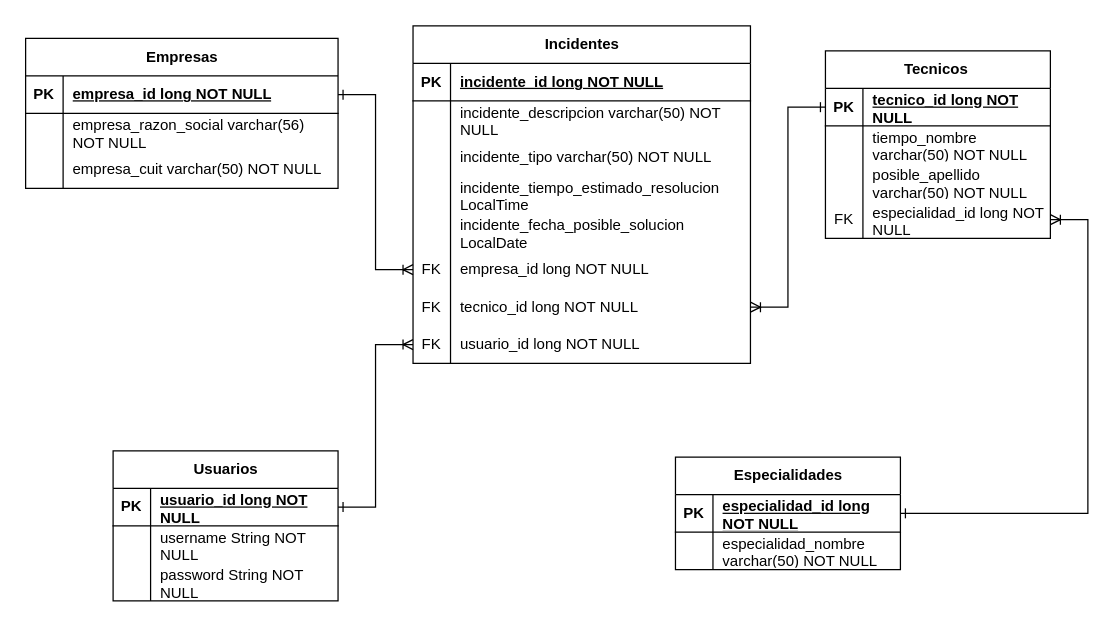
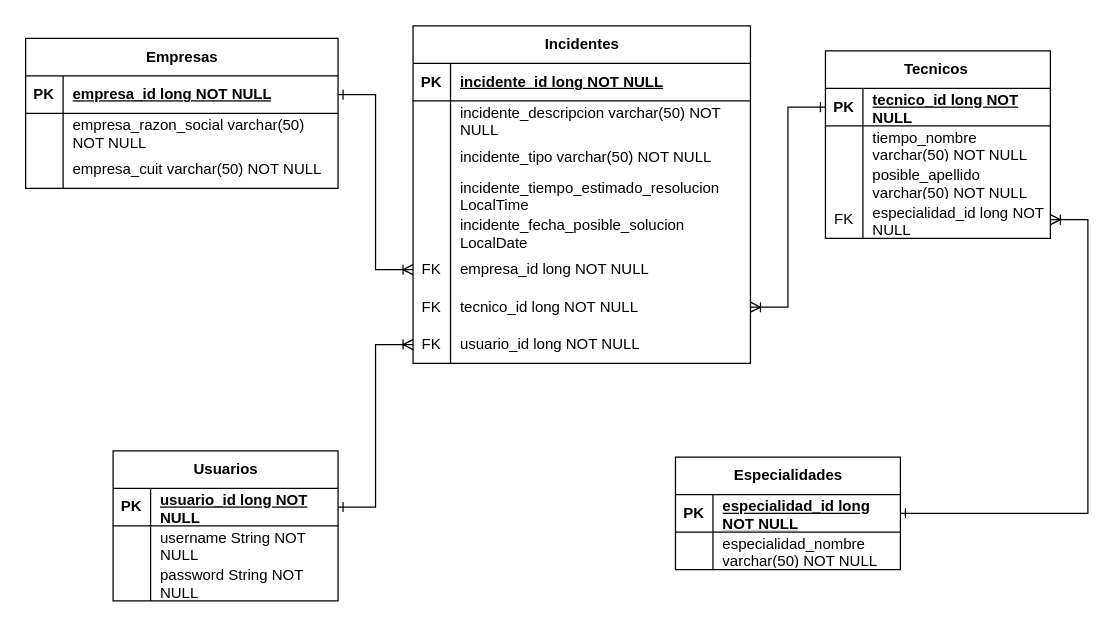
node "empresa_razon_social varchar(56) NOT NULL": label "empresa_razon_social varchar(56) NOT NULL" -> "empresa_razon_social varchar(50) NOT NULL"
